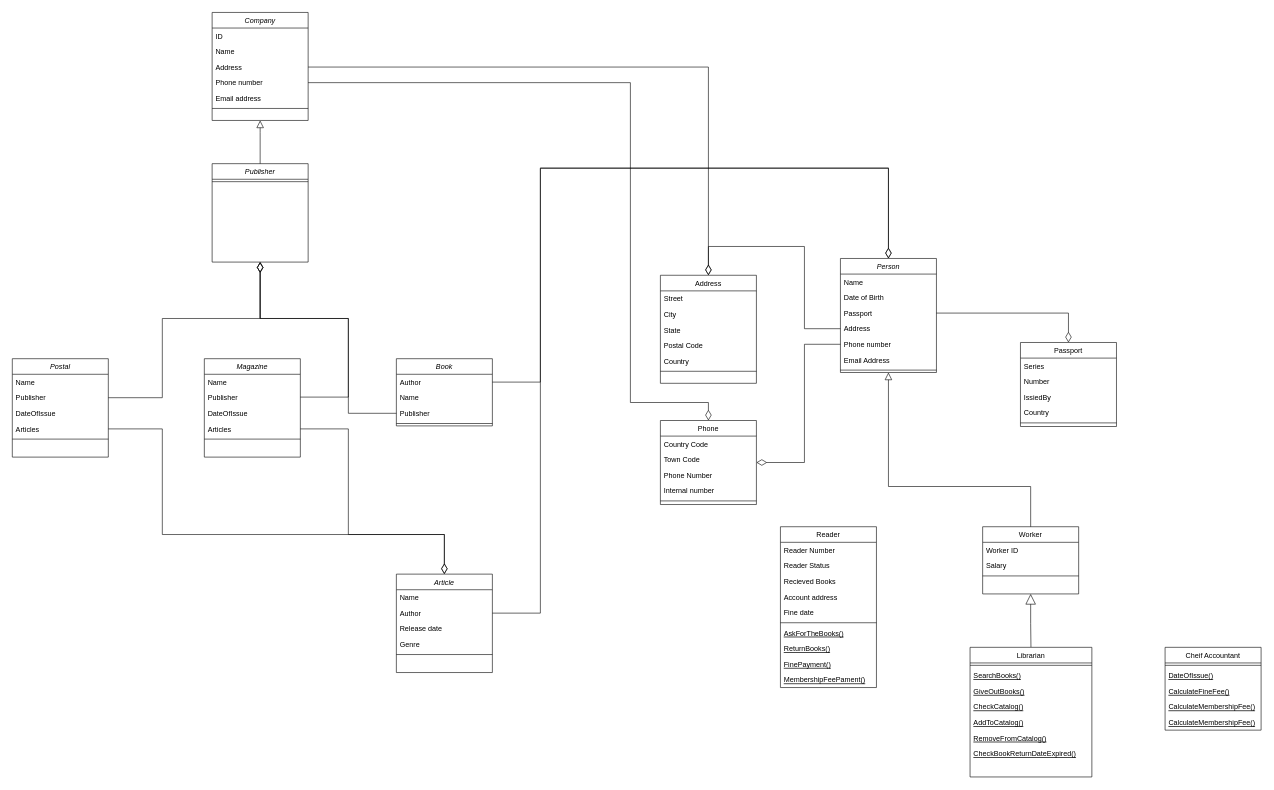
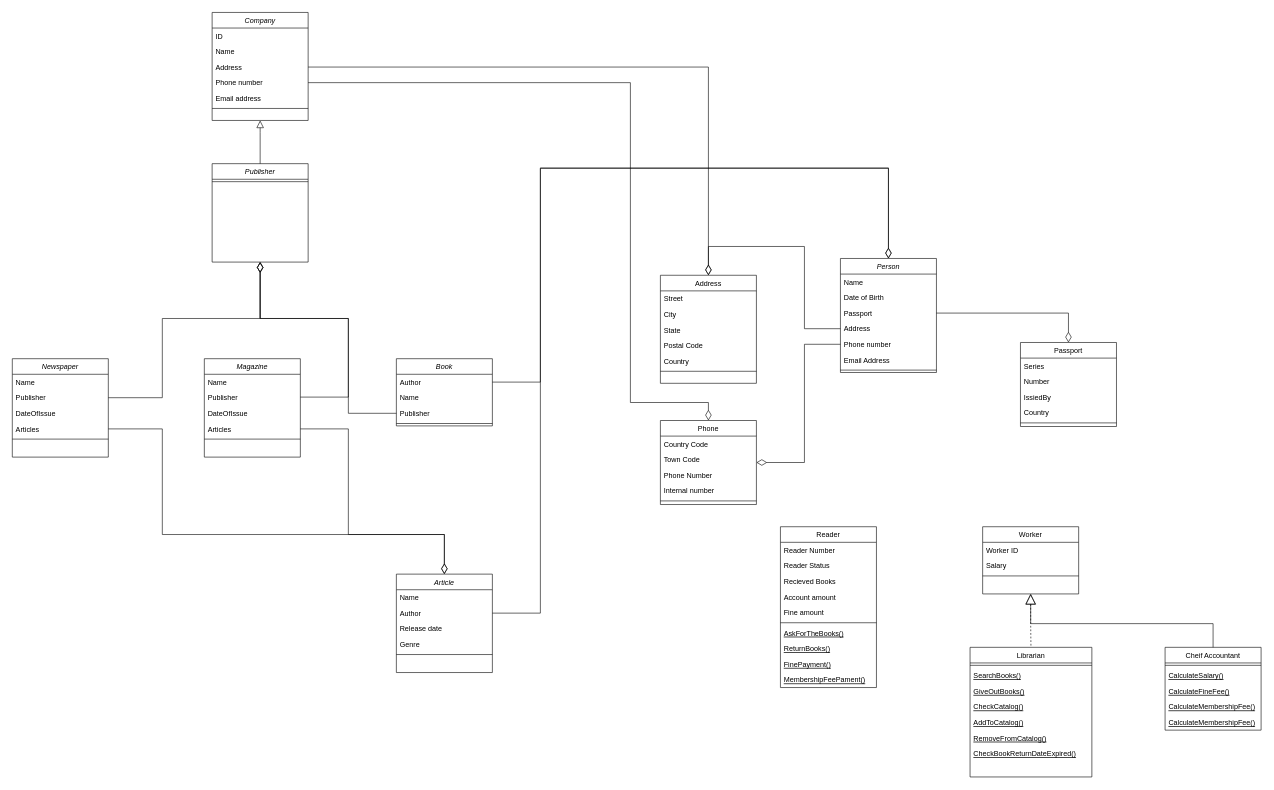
node "Postal": label "Postal" -> "Newspaper"
edge "Worker" -> "Person": removed
node "Account address": label "Account address" -> "Account amount"
node "Fine date": label "Fine date" -> "Fine amount"
edge "Cheif Accountant" -> "Worker": added
edge "Librarian" -> "Worker": style solid -> dashed
node "DateOfIssue()": label "DateOfIssue()" -> "CalculateSalary()"
